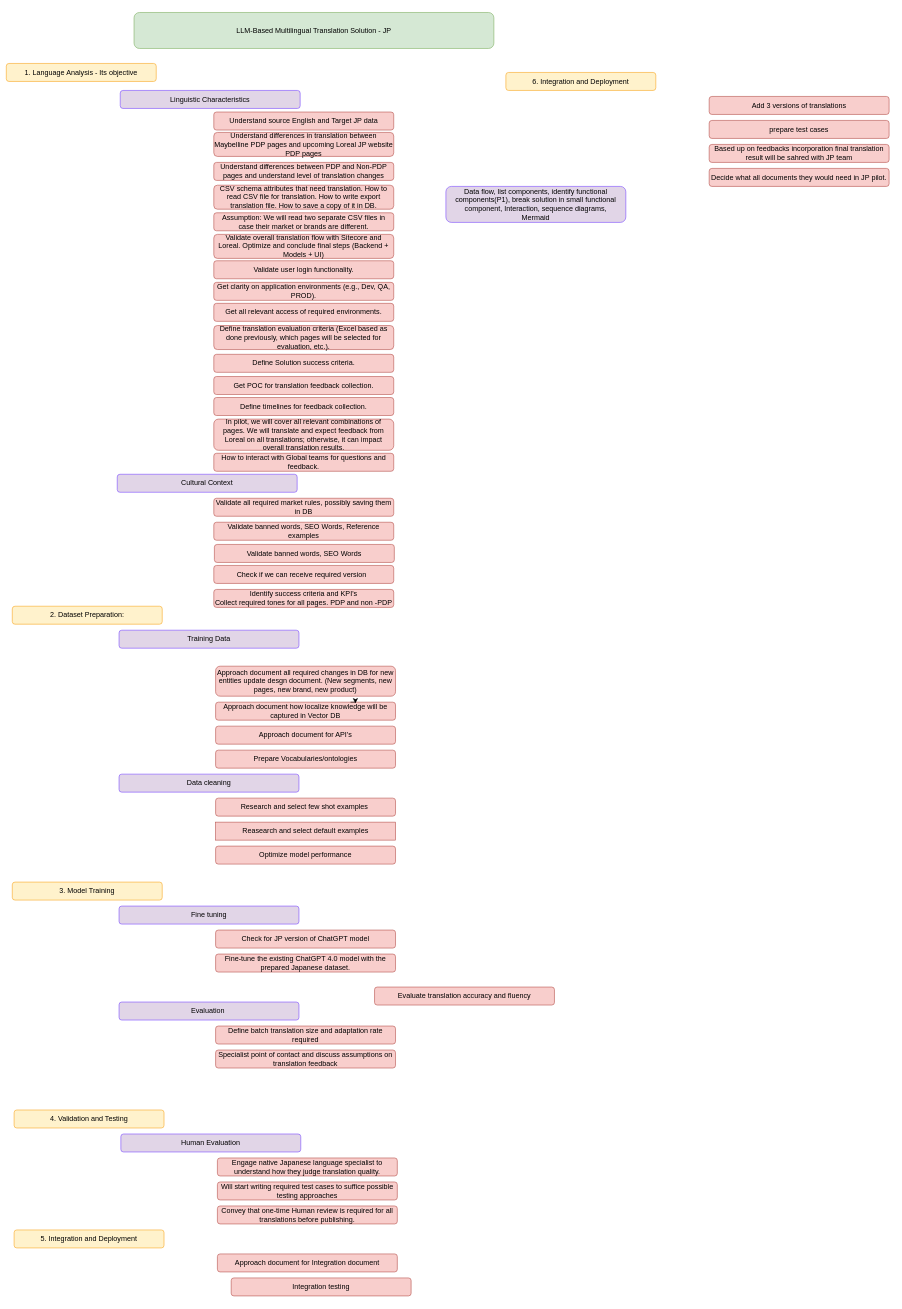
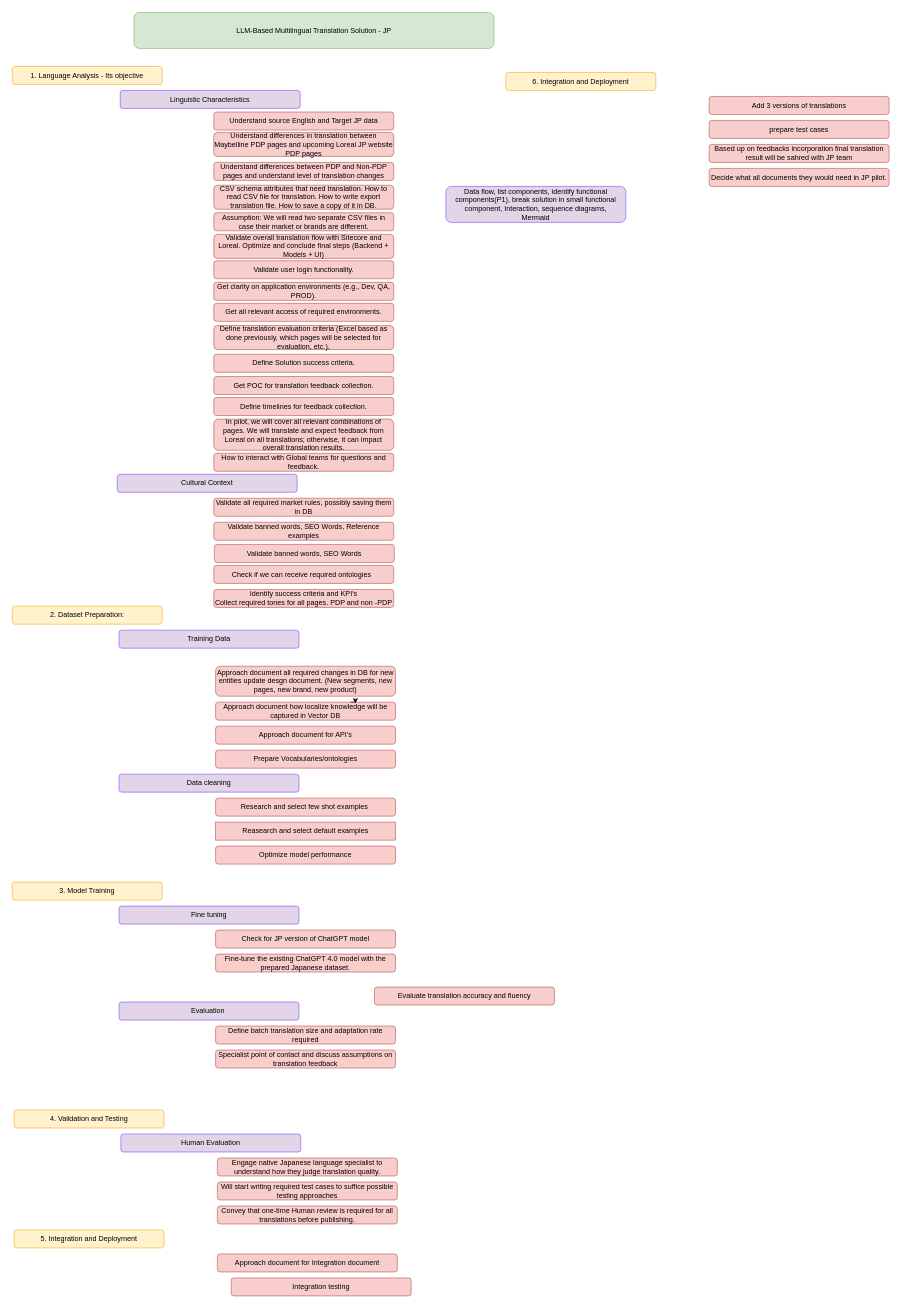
node "1. Language Analysis - Its objective": moved (81, 72) -> (87, 75)
node "Check if we can receive required version": label "Check if we can receive required version" -> "Check if we can receive required ontologies"
